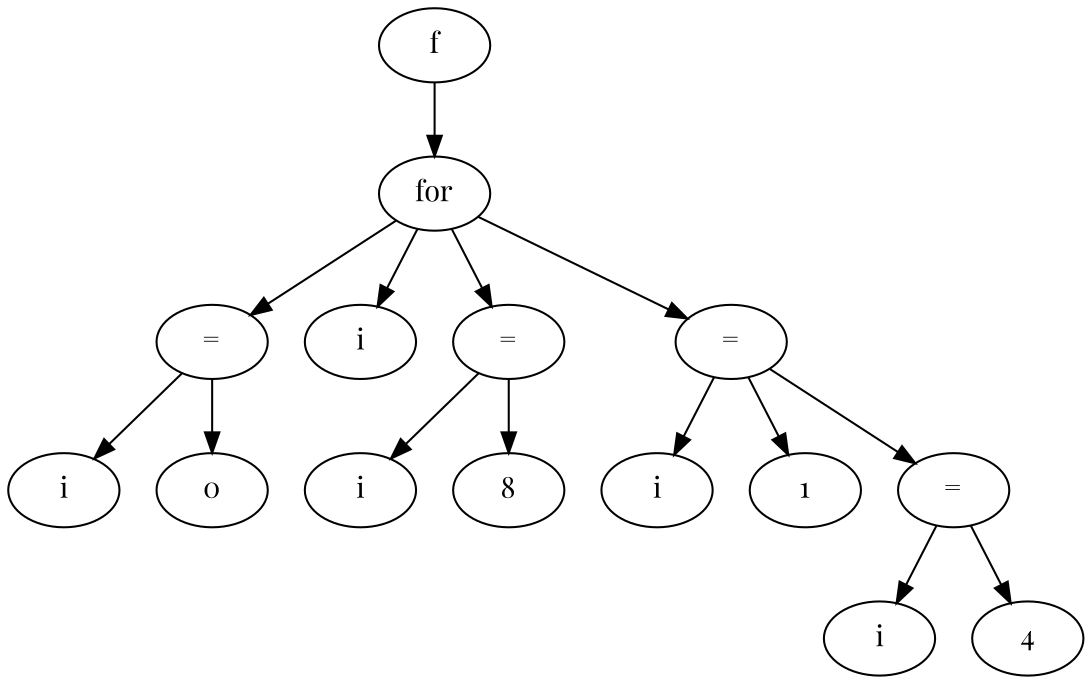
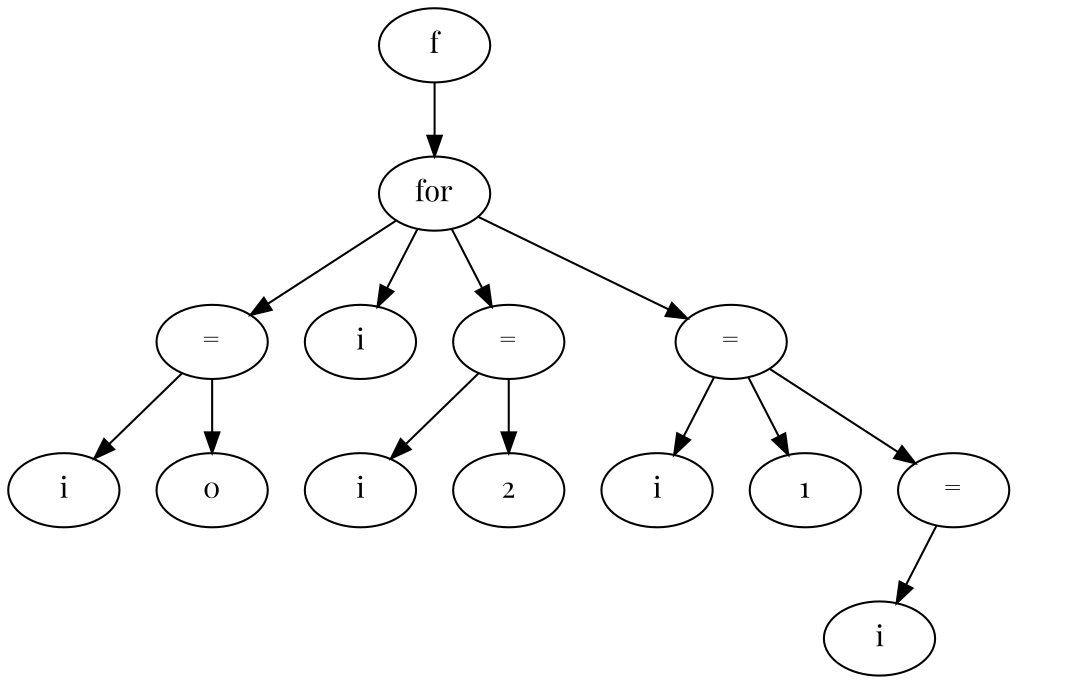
node "8": label "8" -> "2"
node "4": removed
